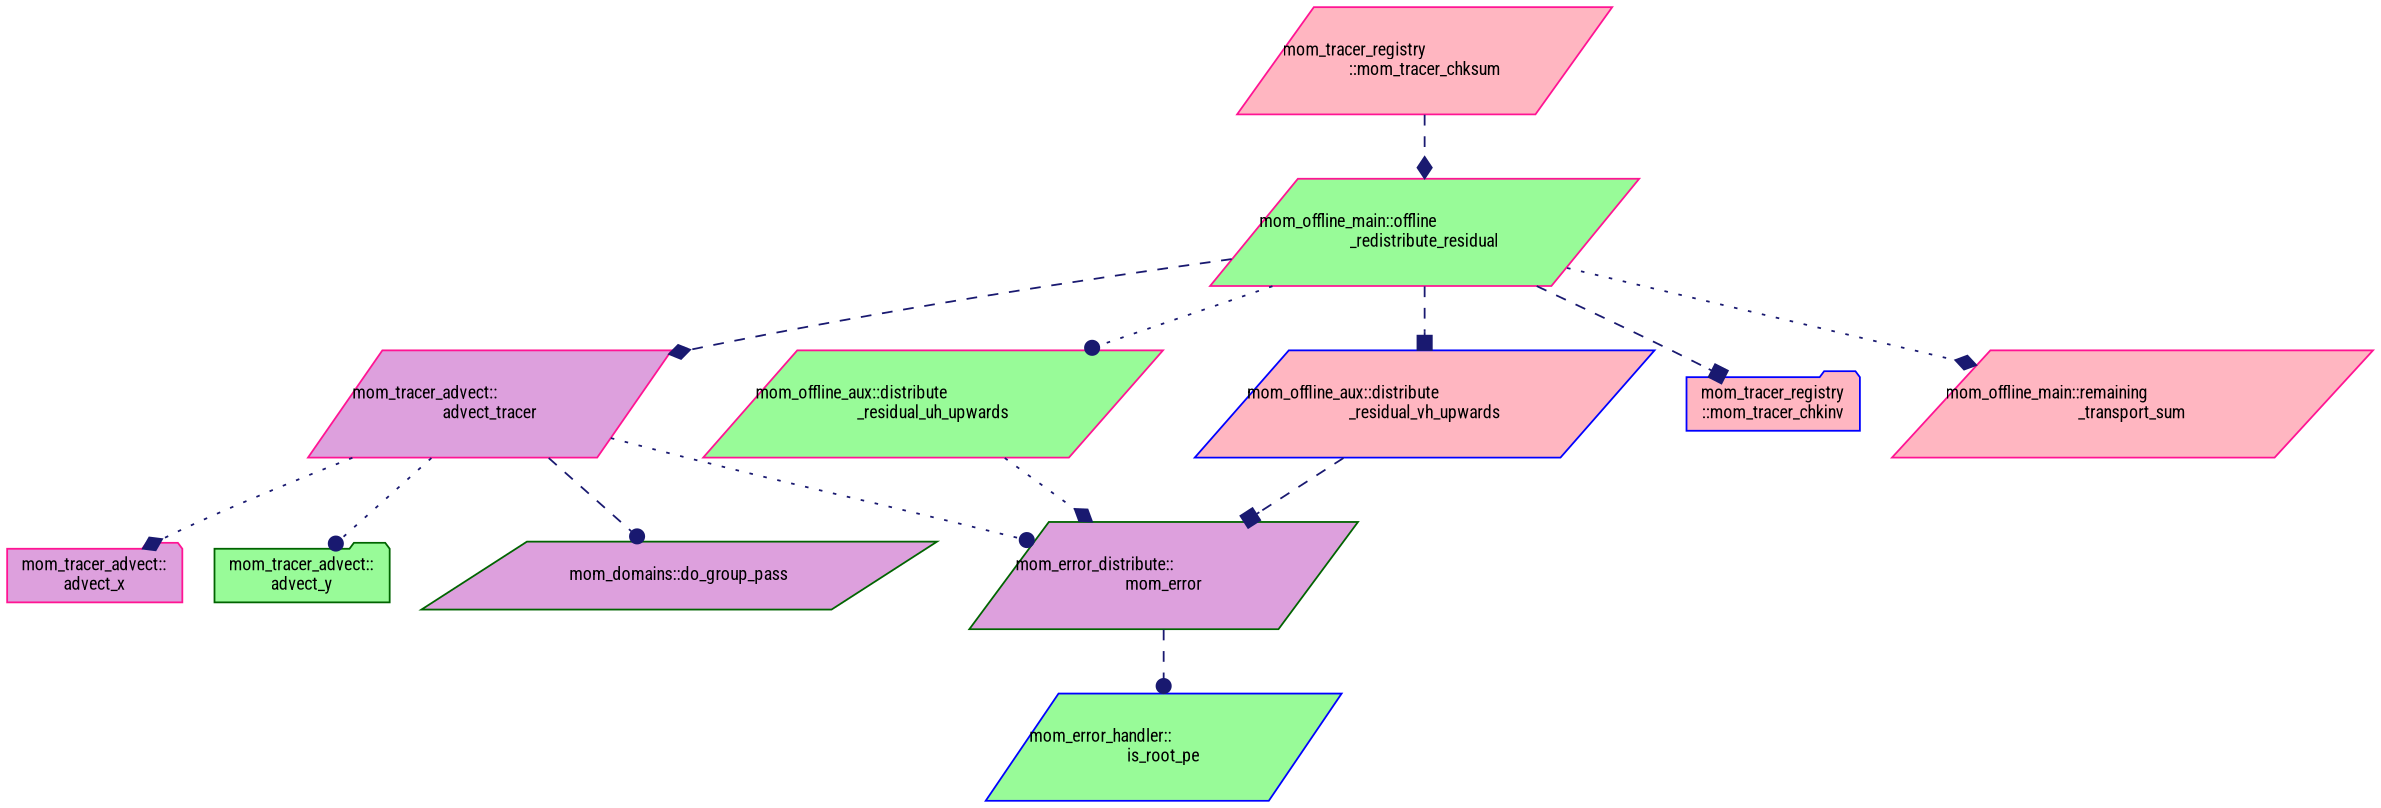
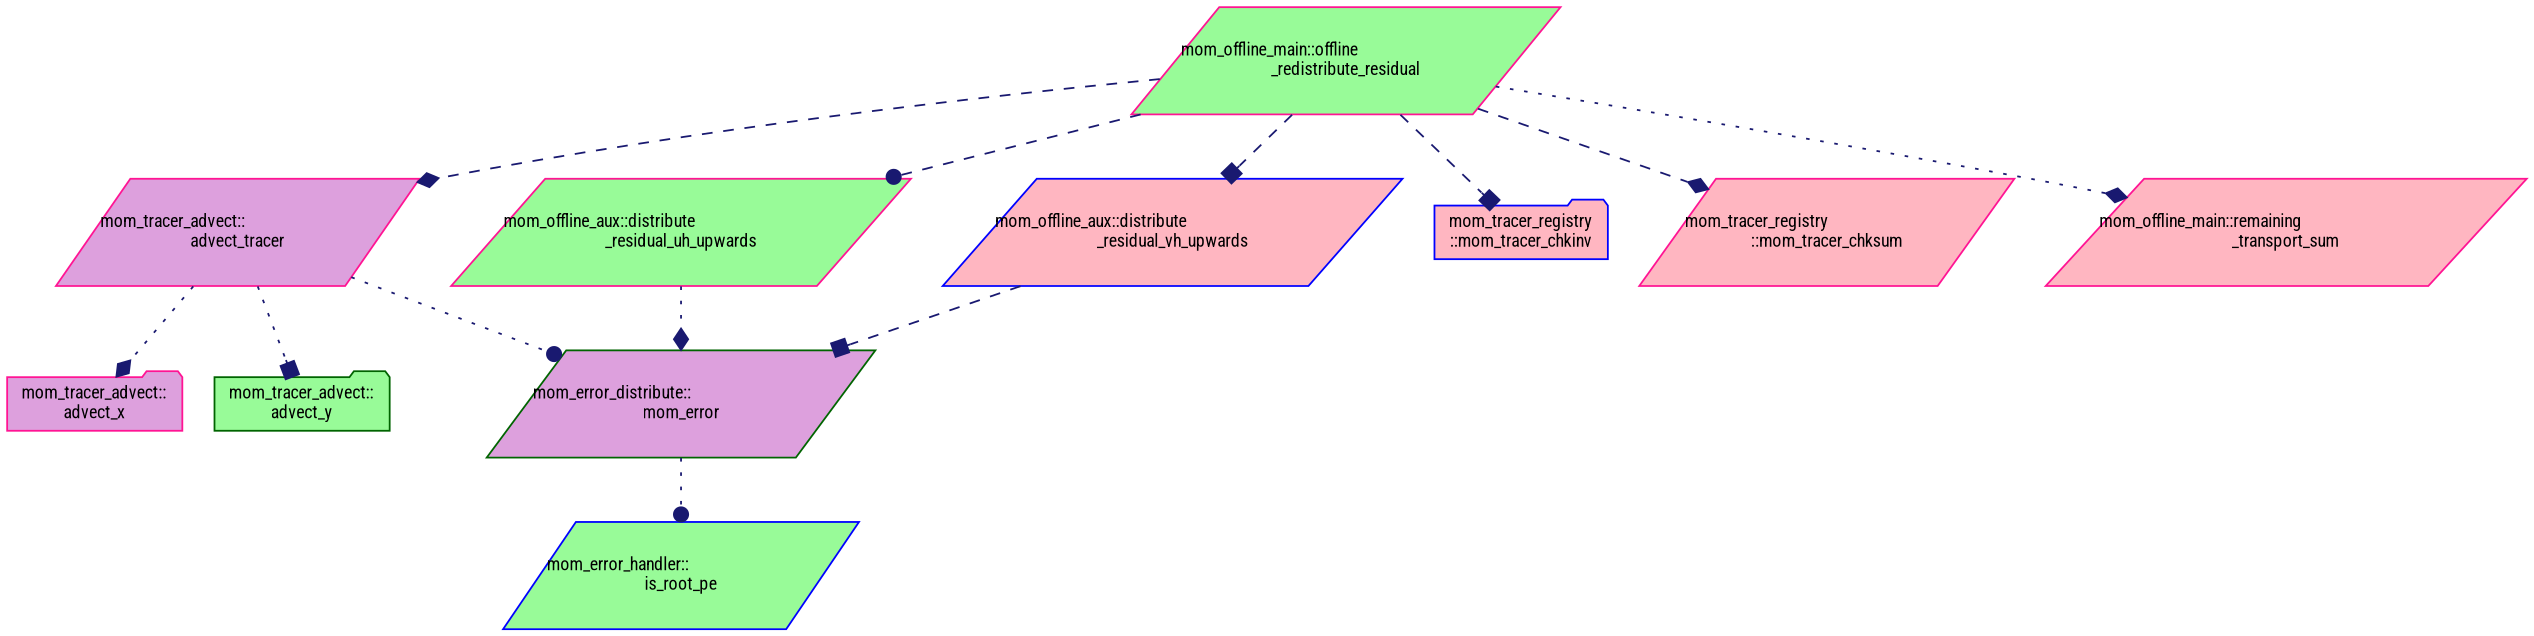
edge "mom_tracer_registry ::mom_tracer_chksum" -> "mom_offline_main::offline _redistribute_residual": reversed
edge "mom_offline_main::offline _redistribute_residual" -> "mom_offline_aux::distribute _residual_uh_upwards": style dotted -> dashed
edge "mom_tracer_advect:: advect_tracer" -> "mom_tracer_advect:: advect_y": arrowhead dot -> box
node "mom_domains::do_group_pass": removed
edge "mom_error_distribute:: mom_error" -> "mom_error_handler:: is_root_pe": style dashed -> dotted
